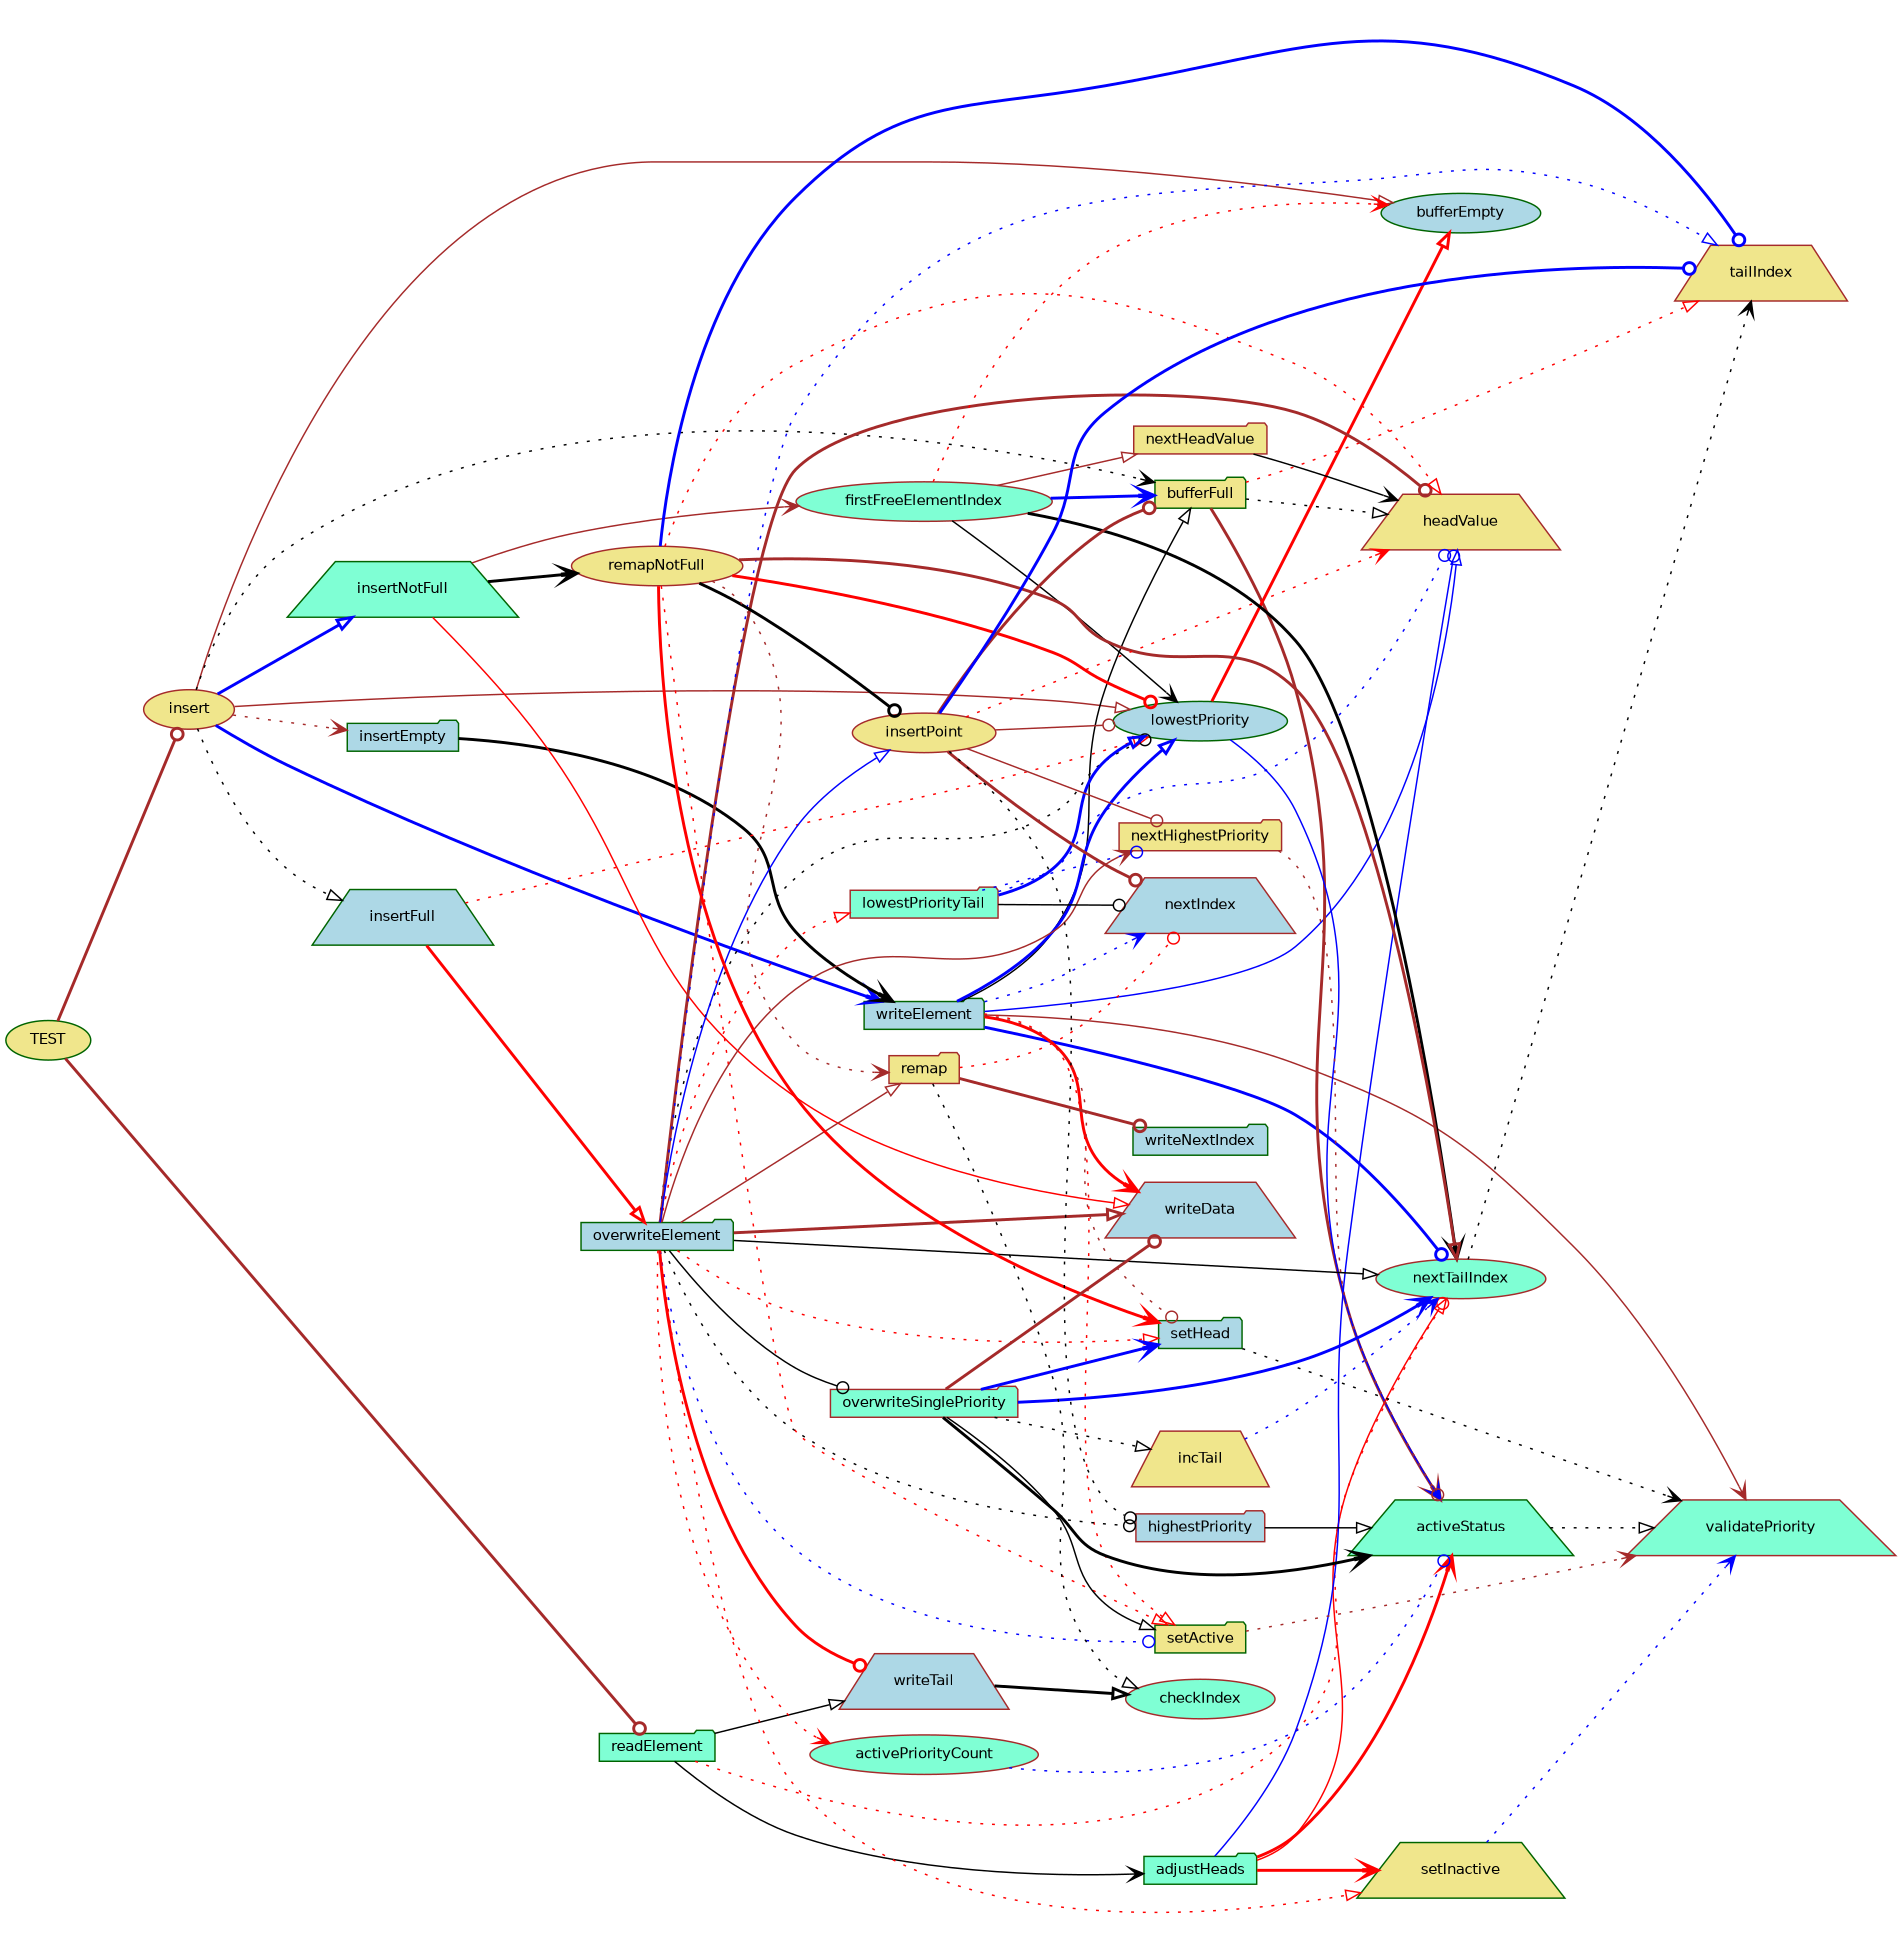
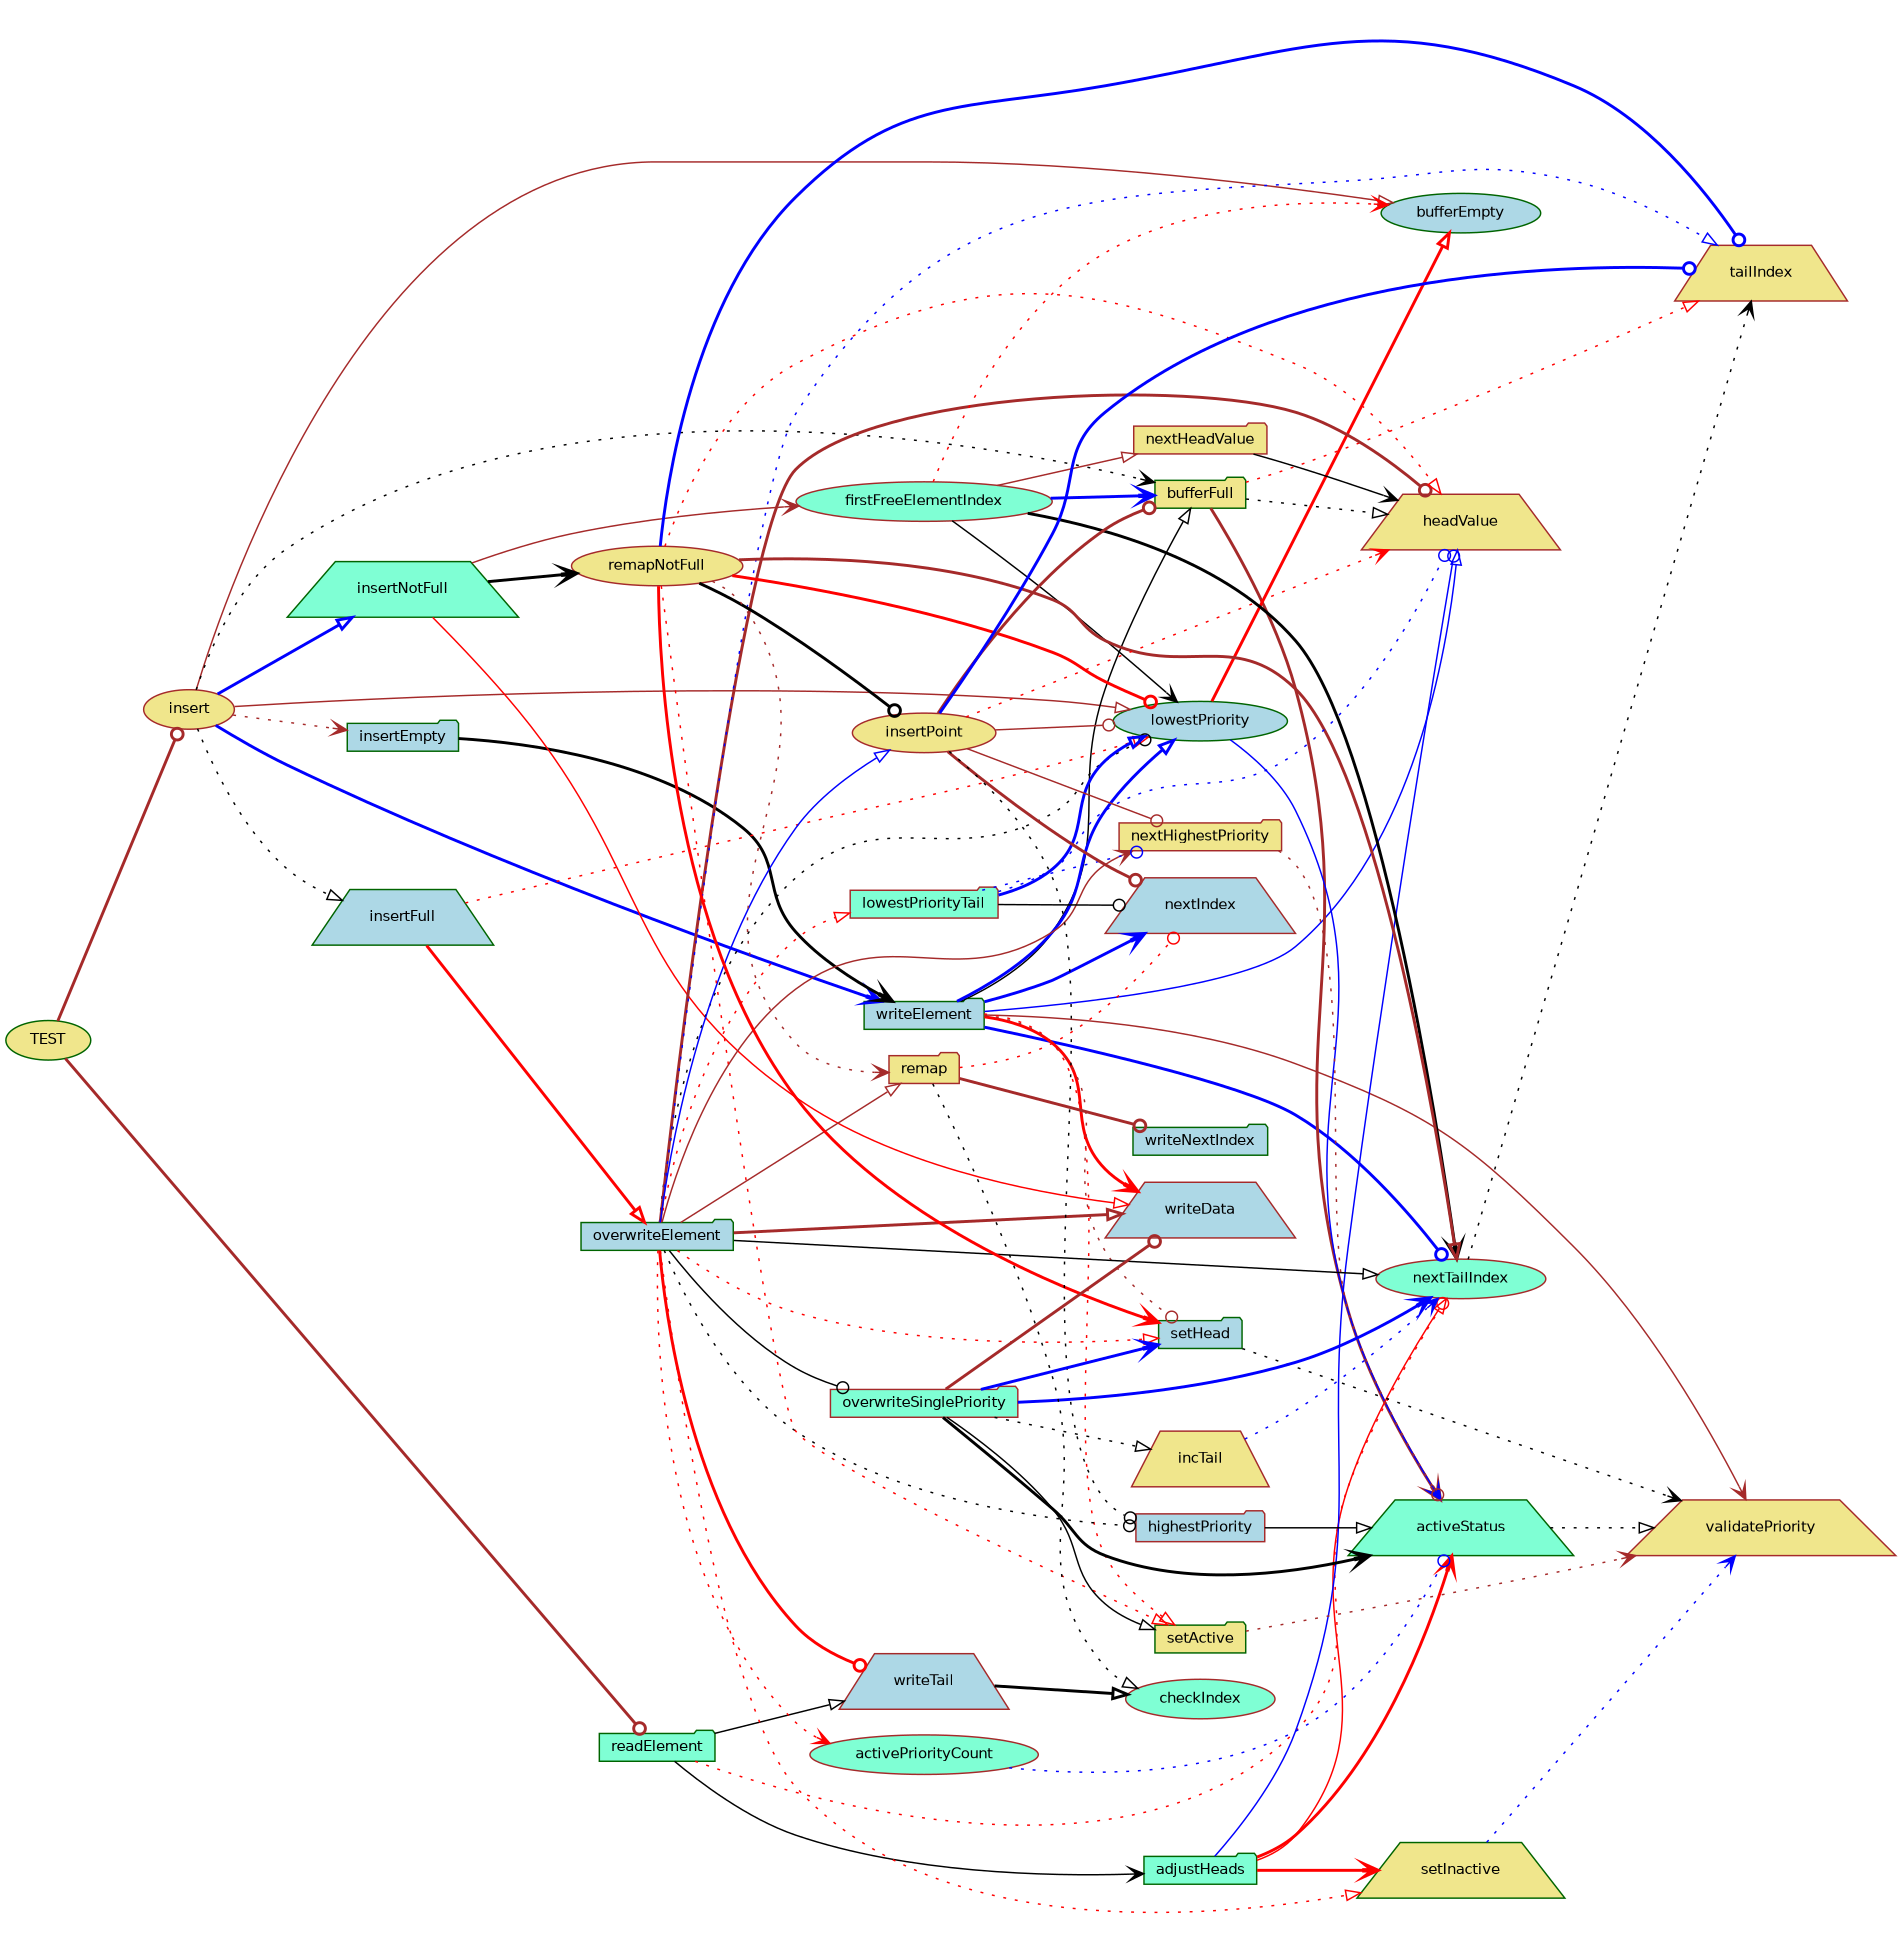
edge "writeElement" -> "nextIndex": style dotted -> bold
node "validatePriority": fillcolor aquamarine -> khaki
edge "overwriteElement" -> "setActive": removed
